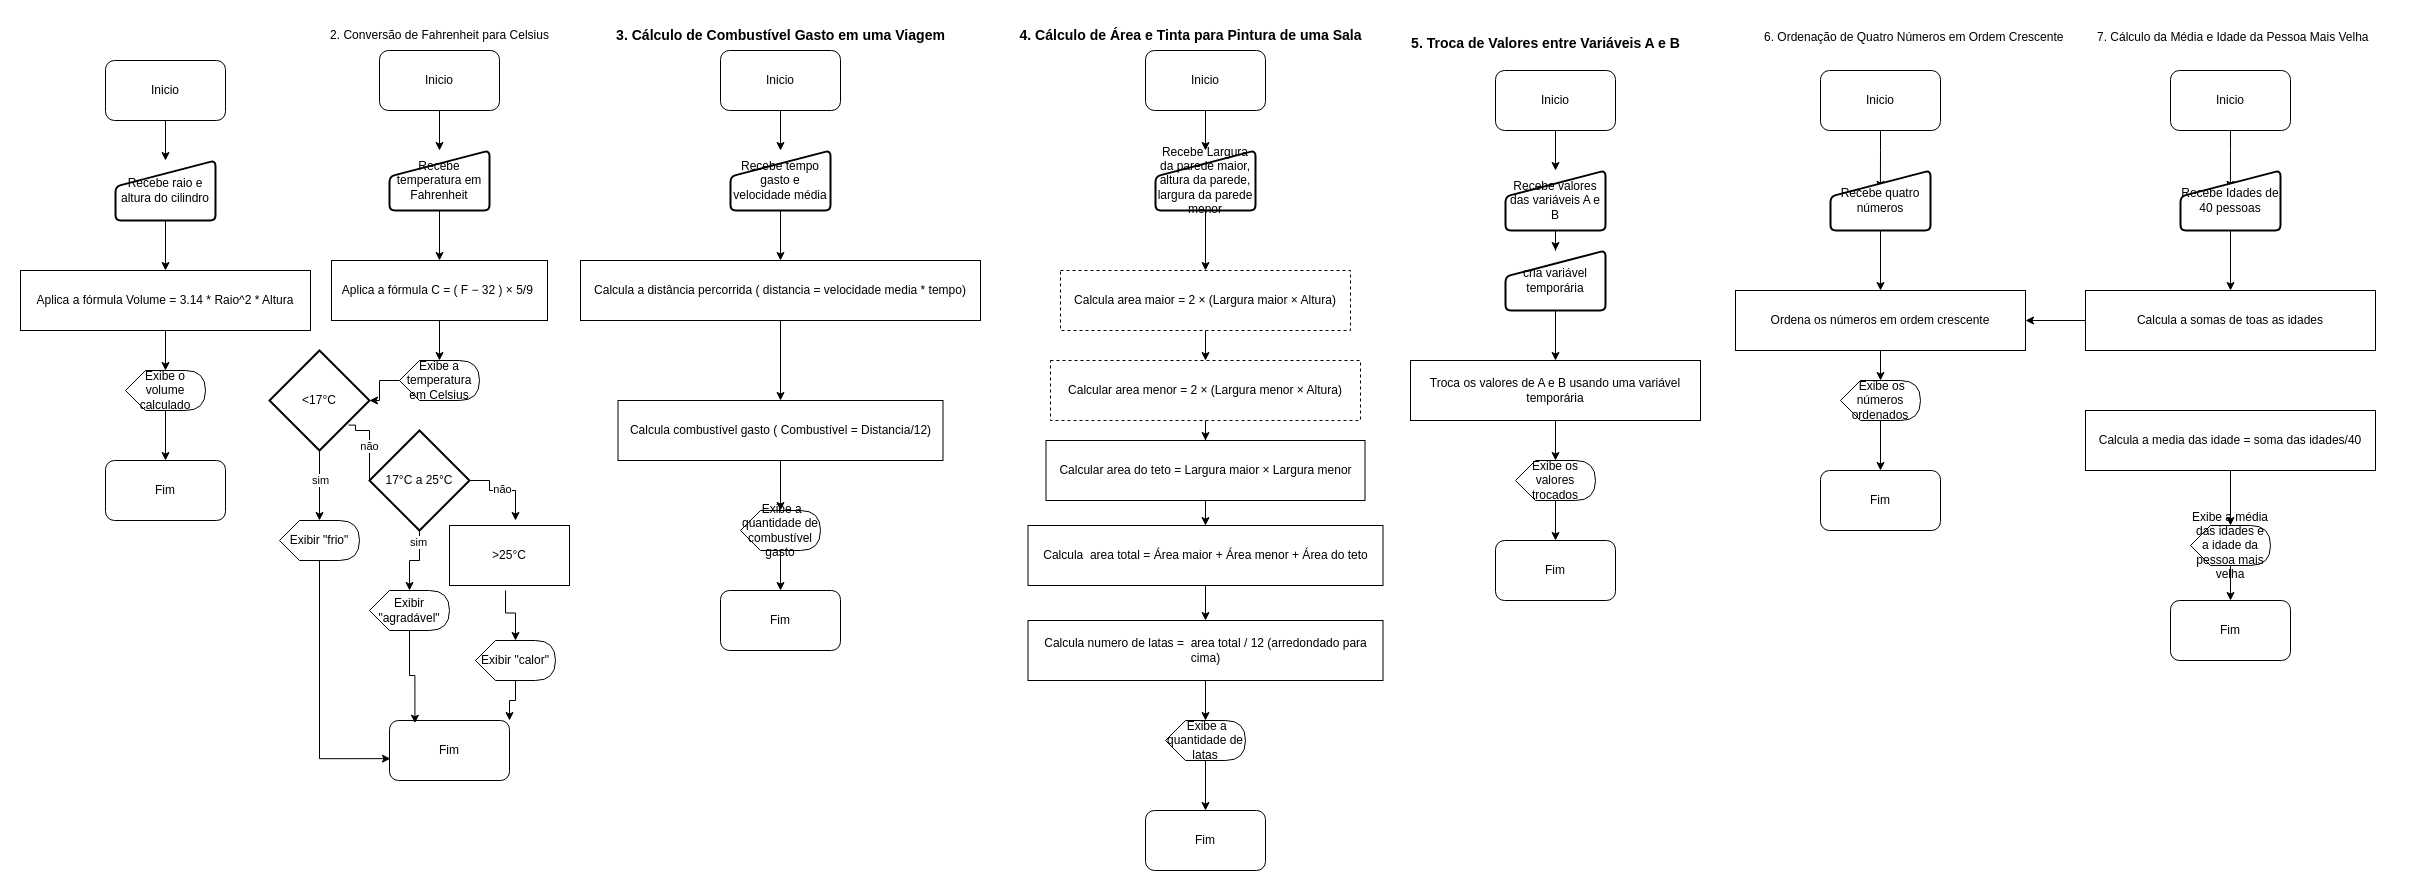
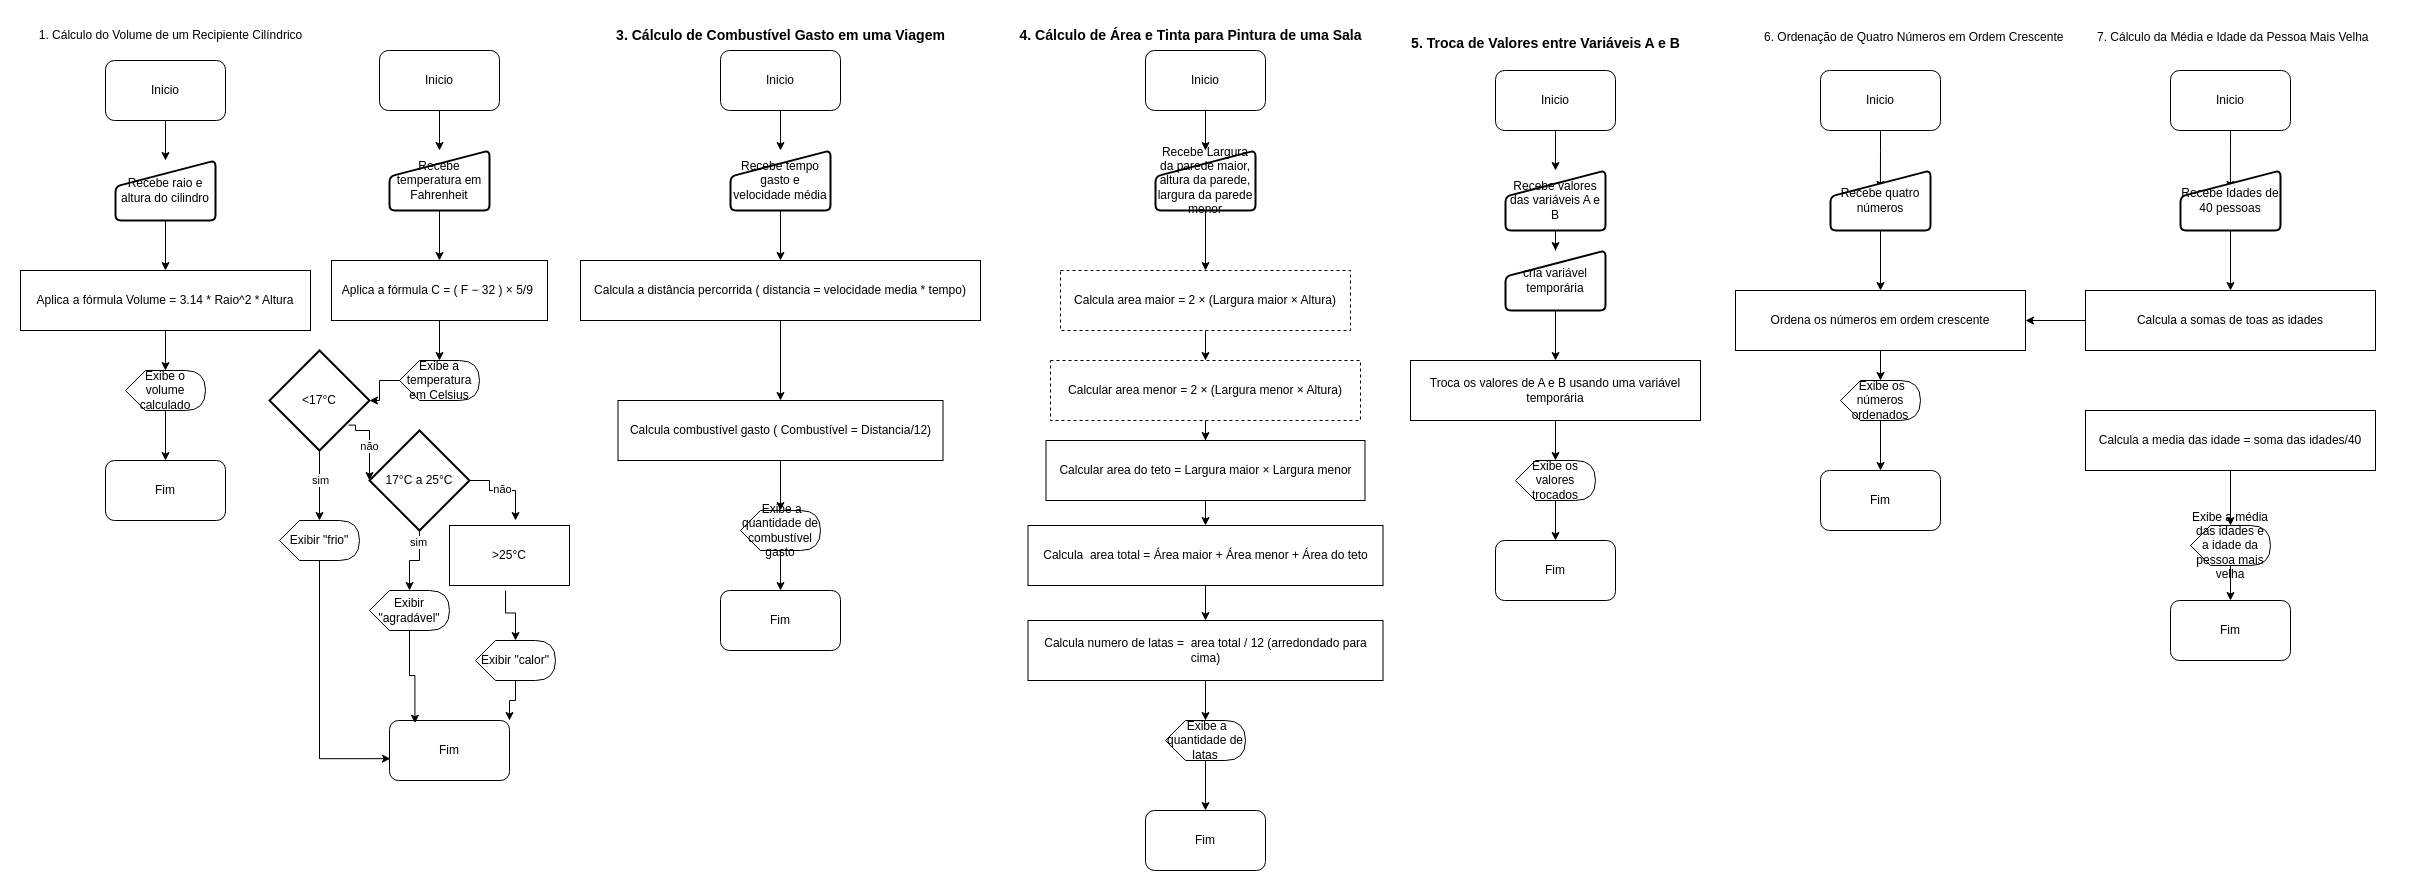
node "1. Cálculo do Volume de um Recipiente Cilíndrico": added
node "2. Conversão de Fahrenheit para Celsius": removed
edge "<17°C" -- "17°C a 25°C": arrowhead none -> classic
